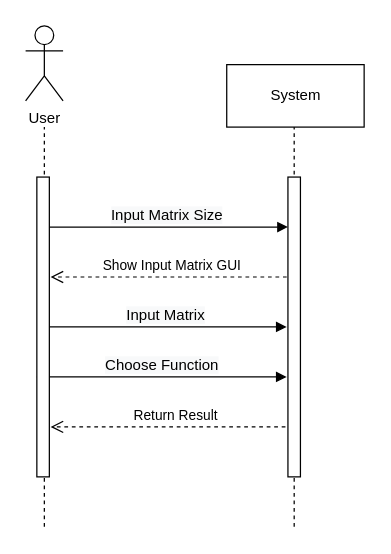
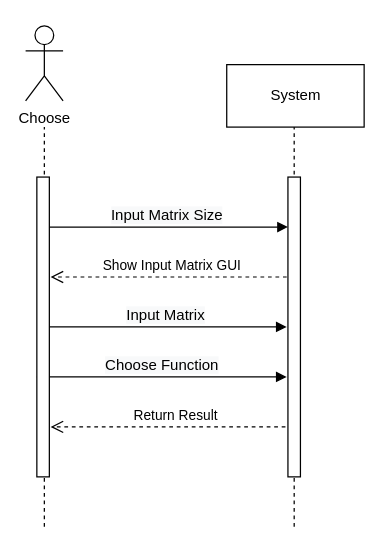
node "User": label "User" -> "Choose"
